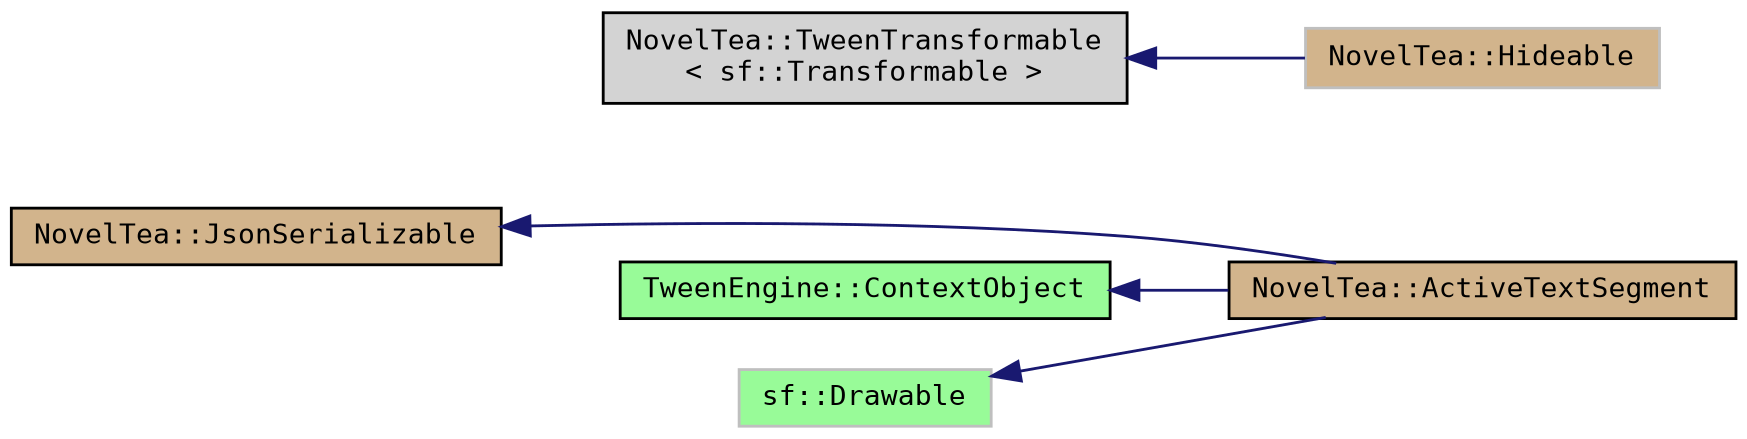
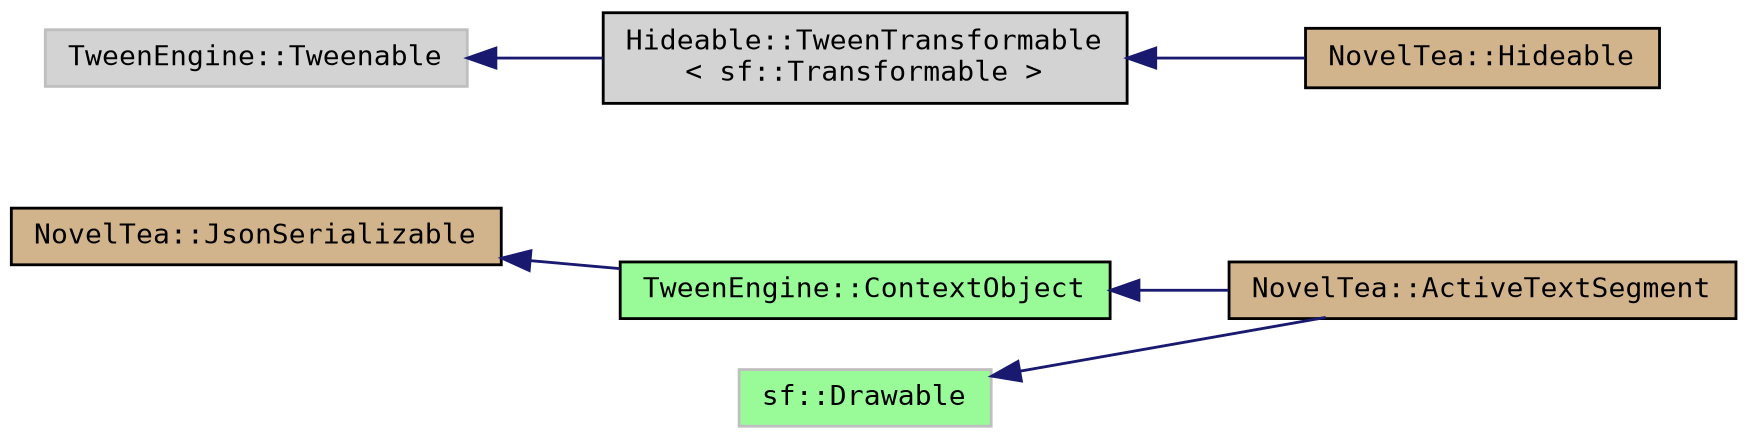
node "TweenEngine::Tweenable": added
node "NovelTea::TweenTransformable < sf::Transformable >": label "NovelTea::TweenTransformable < sf::Transformable >" -> "Hideable::TweenTransformable < sf::Transformable >"
node "NovelTea::Hideable": color grey75 -> black
edge "NovelTea::ActiveTextSegment" -> "NovelTea::JsonSerializable": now "TweenEngine::ContextObject" -> "NovelTea::JsonSerializable"
